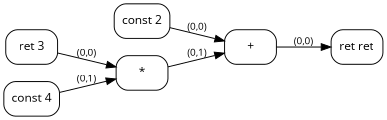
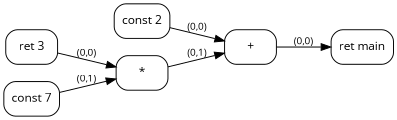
node "ret ret": label "ret ret" -> "ret main"
node "const 4": label "const 4" -> "const 7"
